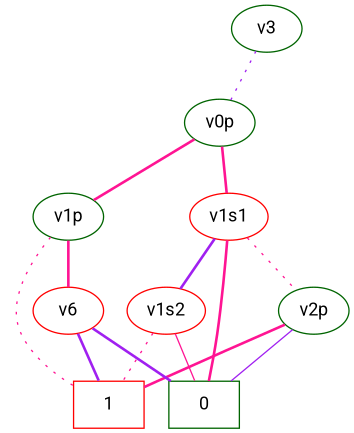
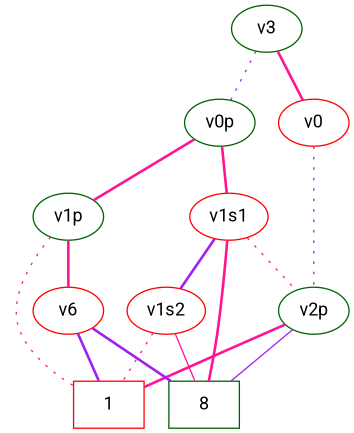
node "v0": added
node "0": label "0" -> "8"
